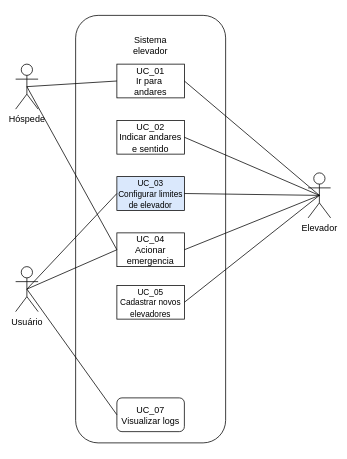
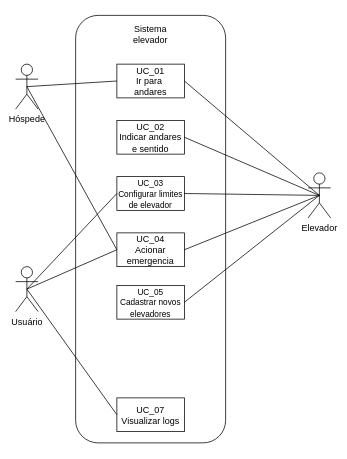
node "Sistema elevador": moved (150, 45) -> (150, 34)
node "UC_03 Configurar limites de elevador": fillcolor #dae8fc -> #ffffff
node "UC_07 Visualizar logs": shape rounded rectangle -> rectangle
